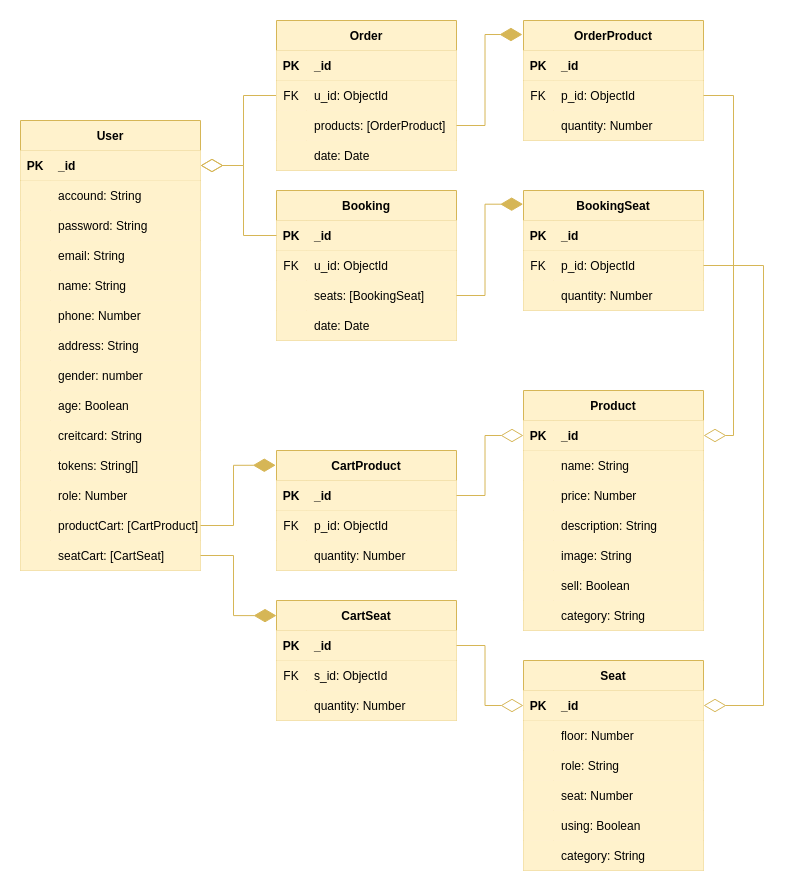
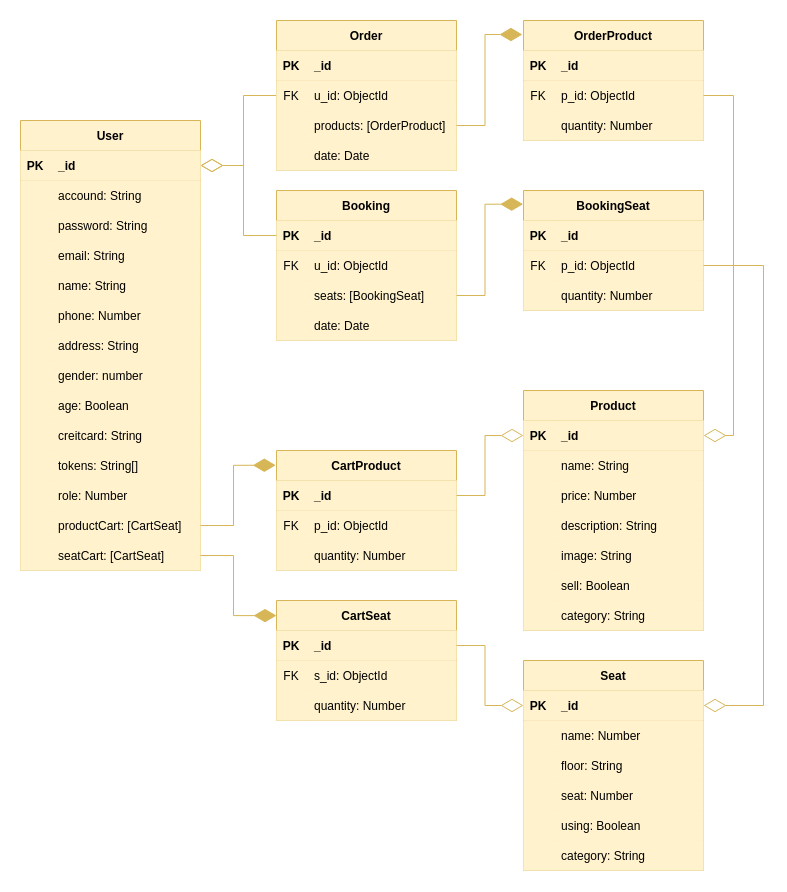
node "productCart: [CartProduct]": label "productCart: [CartProduct]" -> "productCart: [CartSeat]"
node "floor: Number": label "floor: Number" -> "name: Number"
node "role: String": label "role: String" -> "floor: String"
